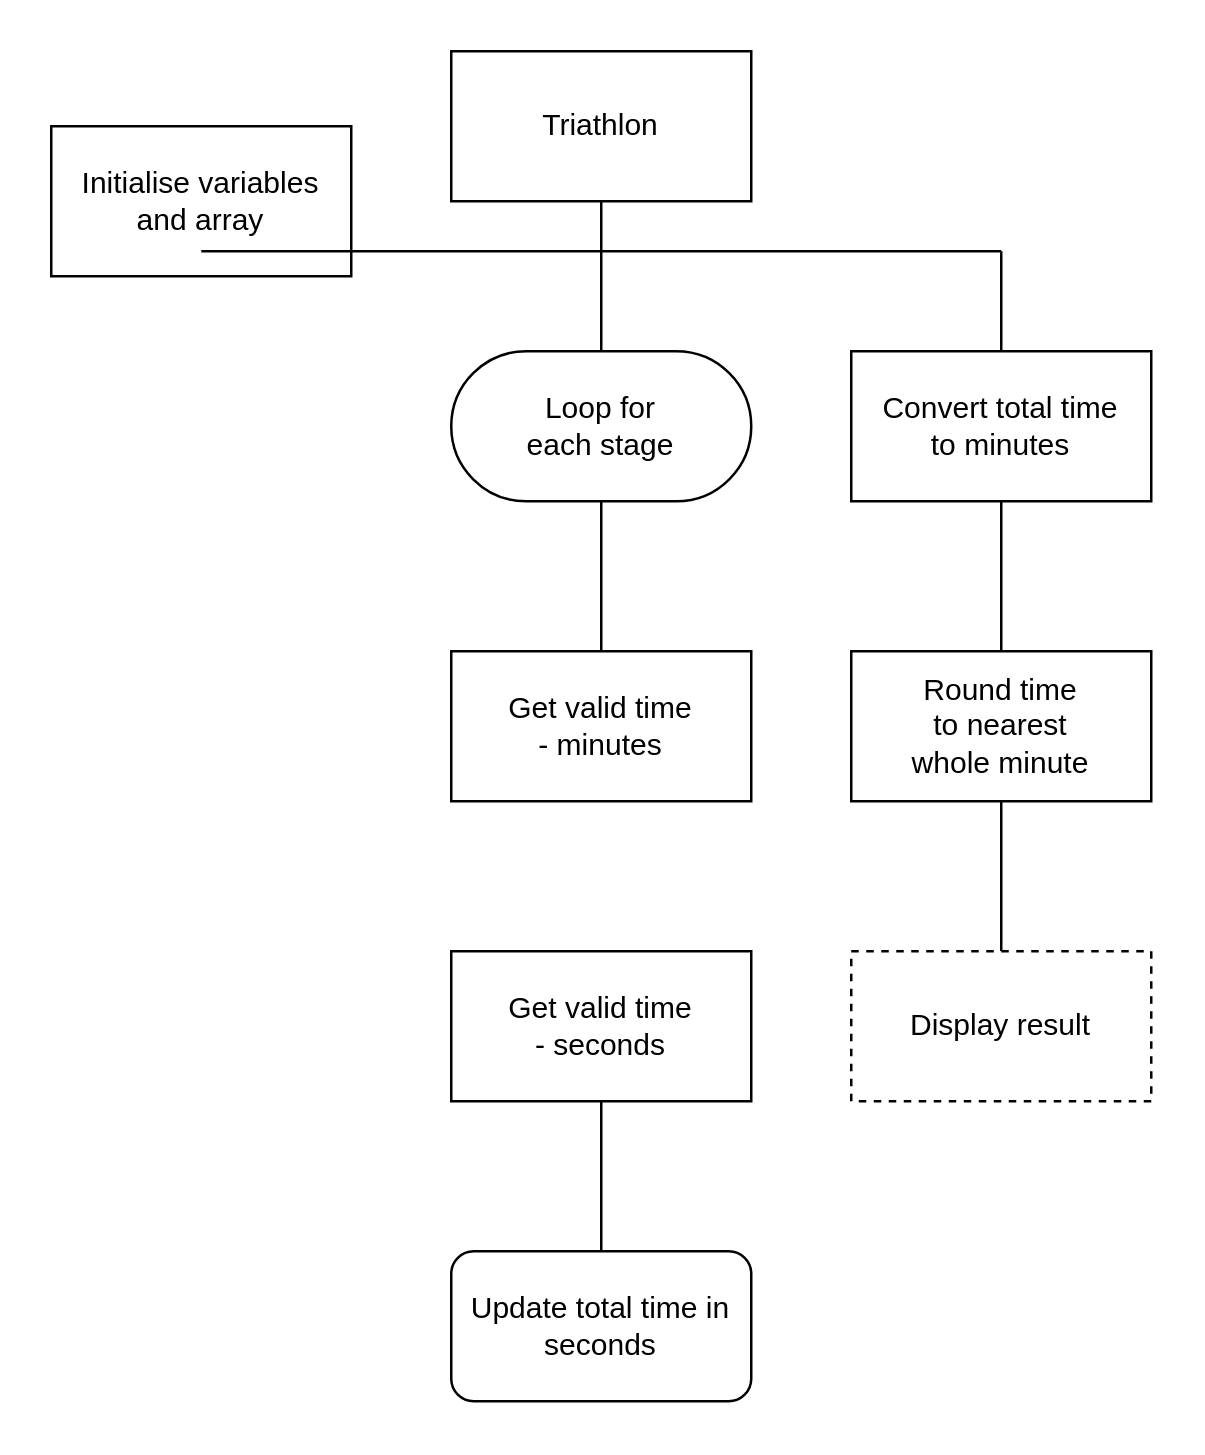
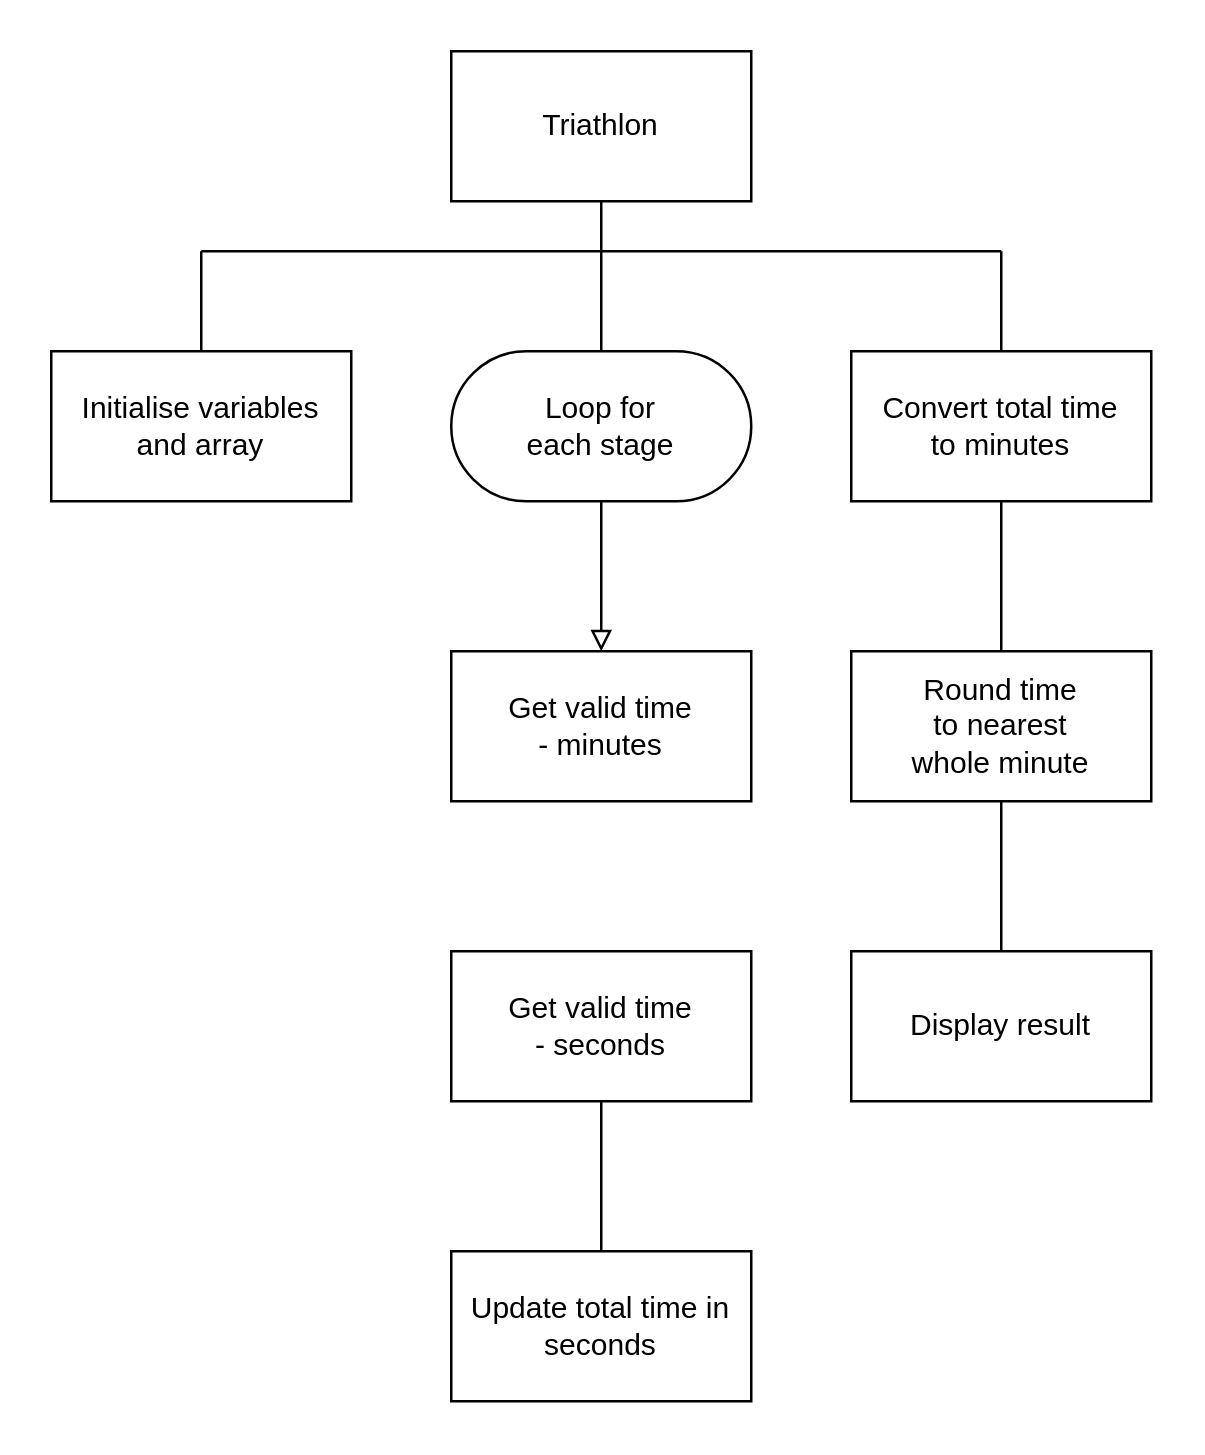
node "Initialise variables and array": moved (201, 201) -> (201, 426)
edge "Loop for each stage" -- "Get valid time - minutes": arrowhead none -> block
node "Display result": style dashed -> solid
node "Update total time in seconds": shape rounded rectangle -> rectangle
